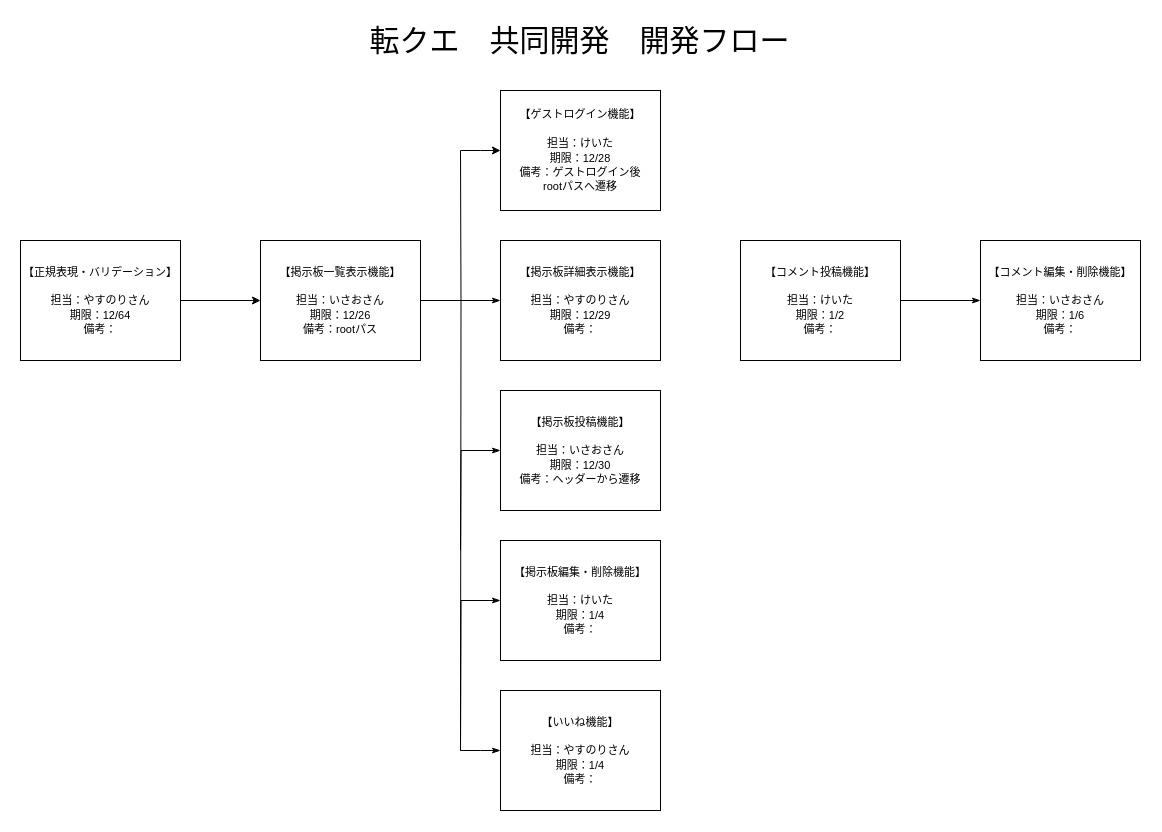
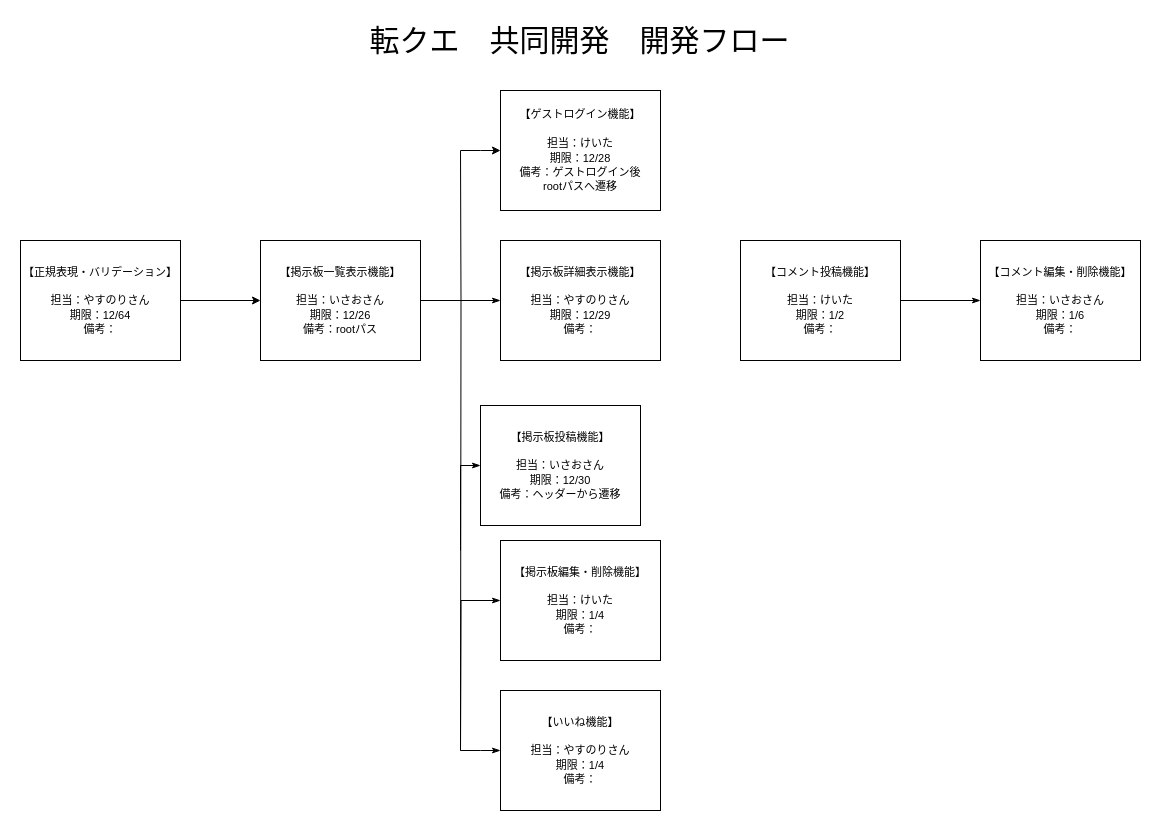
node "【掲示板投稿機能】 担当：いさおさん 期限：12/30 備考：ヘッダーから遷移": moved (581, 451) -> (561, 466)
